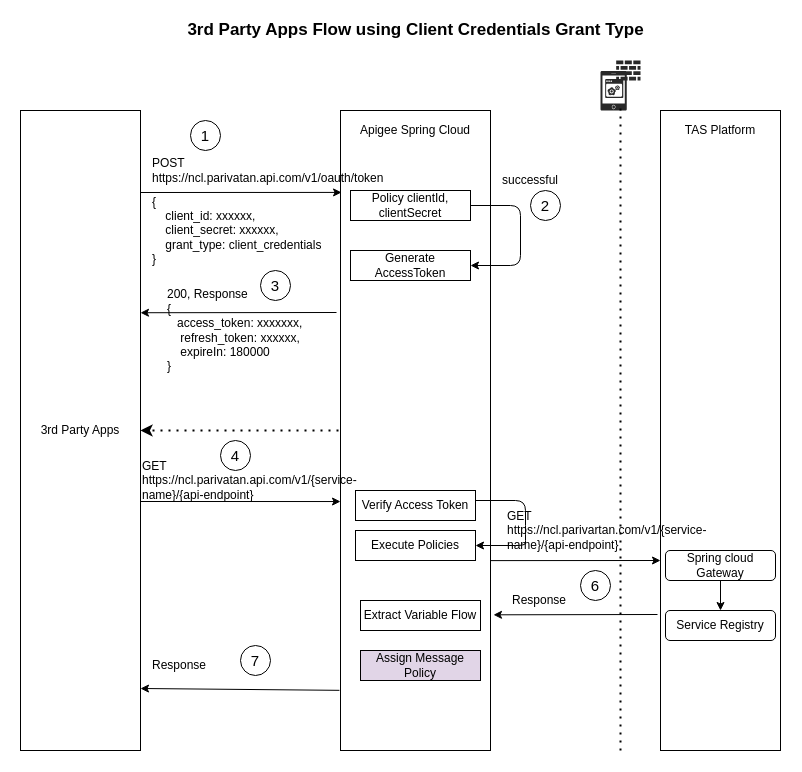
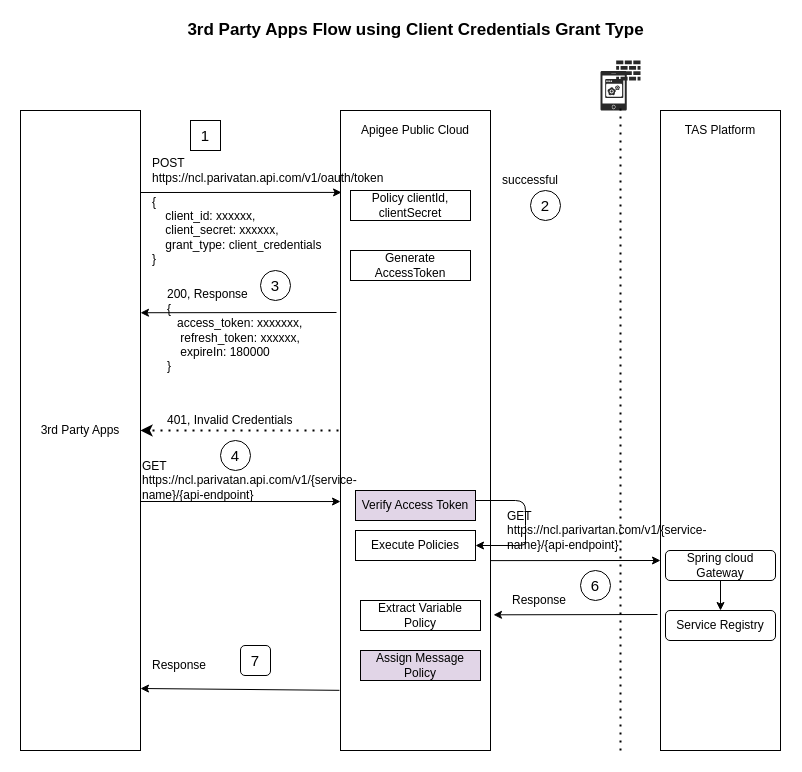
node "Apigee Spring Cloud": label "Apigee Spring Cloud" -> "Apigee Public Cloud"
node "1": shape ellipse -> rectangle
edge "Policy clientId, clientSecret" -> "Generate AccessToken": removed
node "401, Invalid Credentials": added
node "Verify Access Token": fillcolor #ffffff -> #e1d5e7
node "Extract Variable Flow": label "Extract Variable Flow" -> "Extract Variable Policy"
node "7": shape ellipse -> rounded rectangle
